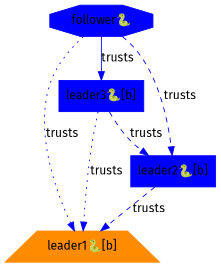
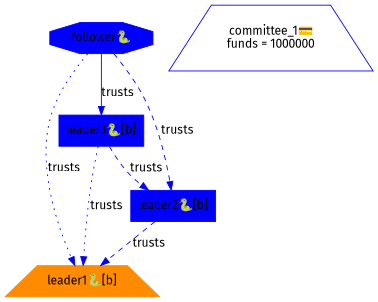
node "committee_1💳 funds = 1000000": added
